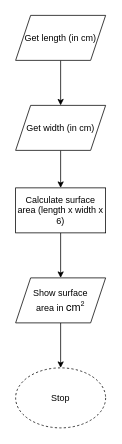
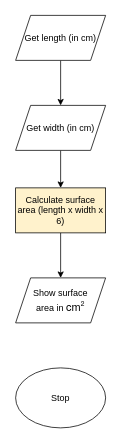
node "Calculate surface area (length x width x 6)": fillcolor #ffffff -> #fff2cc
edge "Show surface area in cm2" -> "Stop": removed
node "Stop": style dashed -> solid
